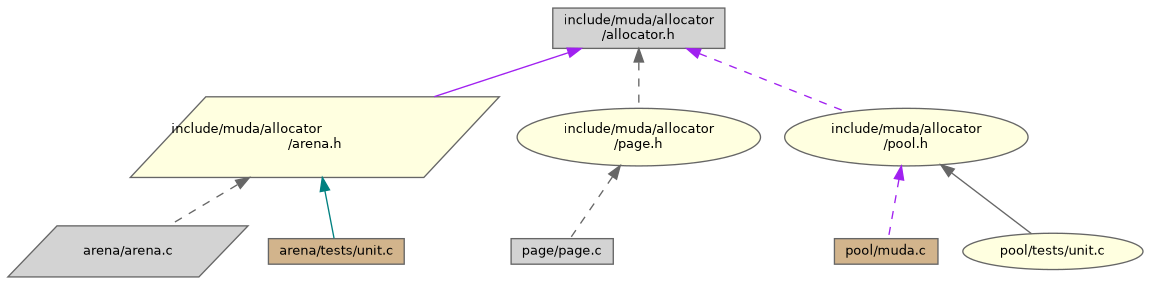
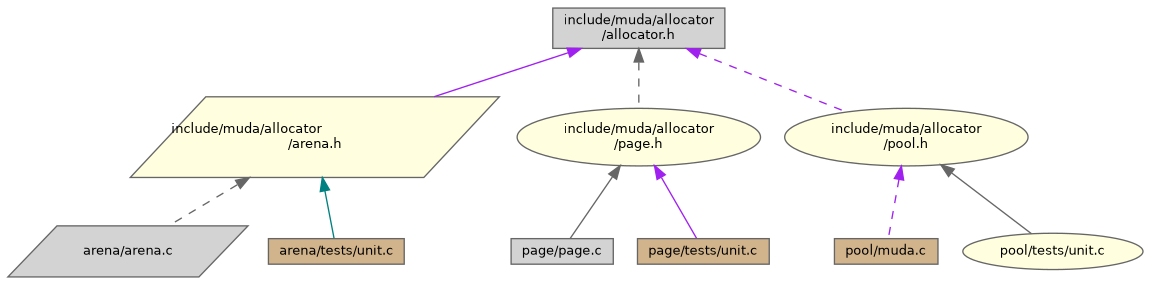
edge "page/page.c" -> "include/muda/allocator /page.h": style dashed -> solid
node "page/tests/unit.c": added
